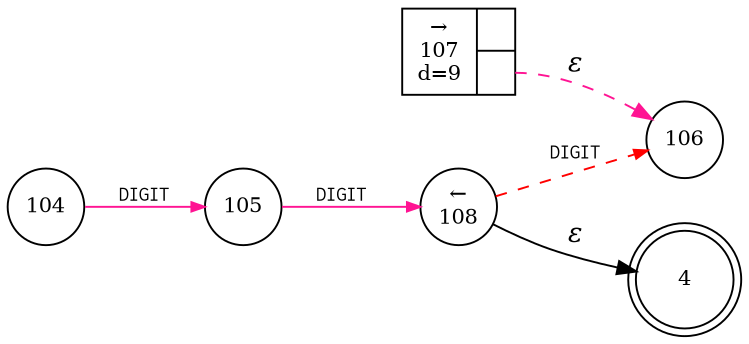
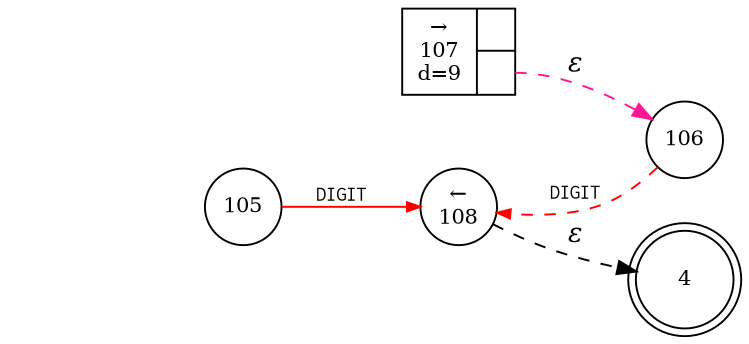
edge "← 108" -> "106": reversed
node "104": removed
edge "105" -> "← 108": color deeppink -> red
edge "← 108" -> "4": style solid -> dashed
